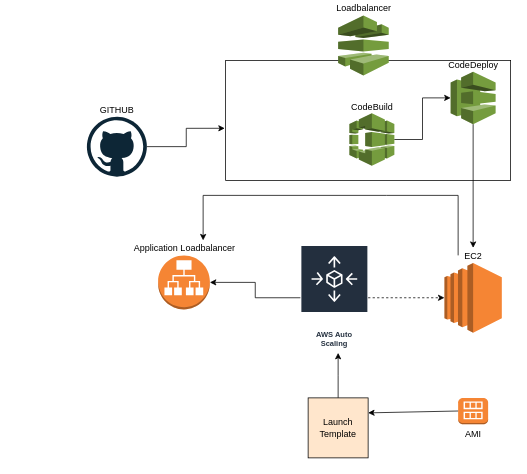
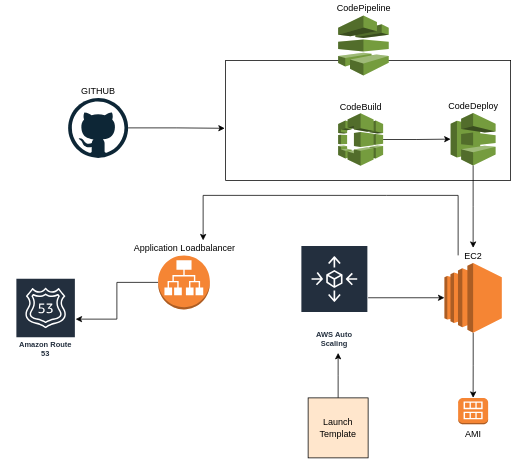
node "Loadbalancer": label "Loadbalancer" -> "CodePipeline"
node "CodeDeploy": moved (473, 98) -> (473, 139)
node "CodeBuild": moved (372, 140) -> (360, 140)
node "GITHUB": moved (117, 147) -> (98, 128)
edge "Application Loadbalancer" -> "Amazon Route 53": added
edge "AWS Auto Scaling" -> "Application Loadbalancer": removed
edge "AWS Auto Scaling" -> "EC2": style dashed -> solid
node "Amazon Route 53": added
edge "EC2" -> "AMI": added
edge "AMI" -> "Launch Template": removed
